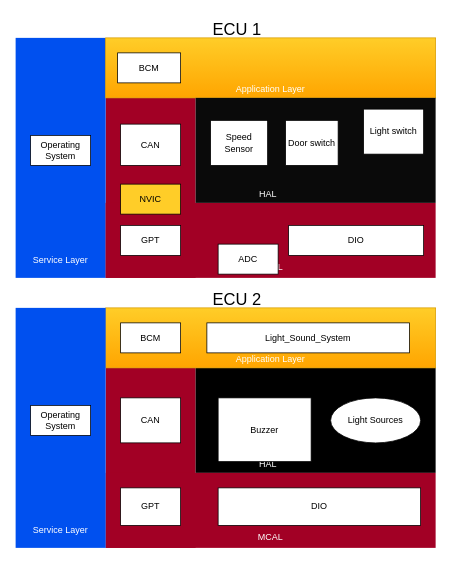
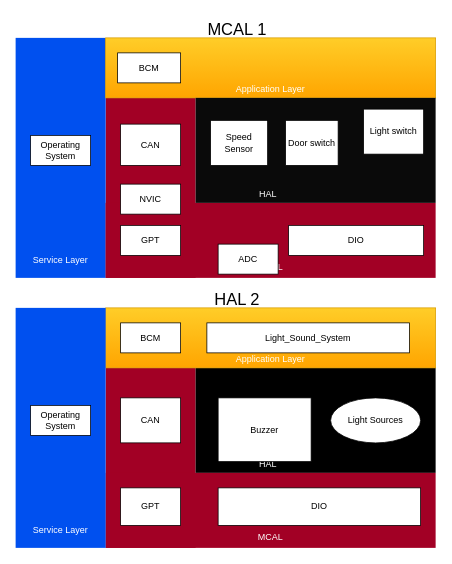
node "ECU 1": label "ECU 1" -> "MCAL 1"
node "NVIC": fillcolor #ffcd28 -> #ffffff
node "ECU 2": label "ECU 2" -> "HAL 2"
